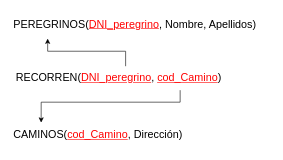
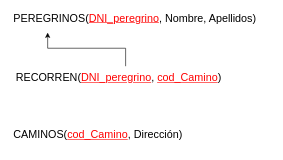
node "PEREGRINOS(DNI_peregrino, Nombre, Apellidos)": moved (141, 24) -> (141, 18)
edge "RECORREN(DNI_peregrino, cod_Camino)" -> "CAMINOS(cod_Camino, Dirección)": removed
